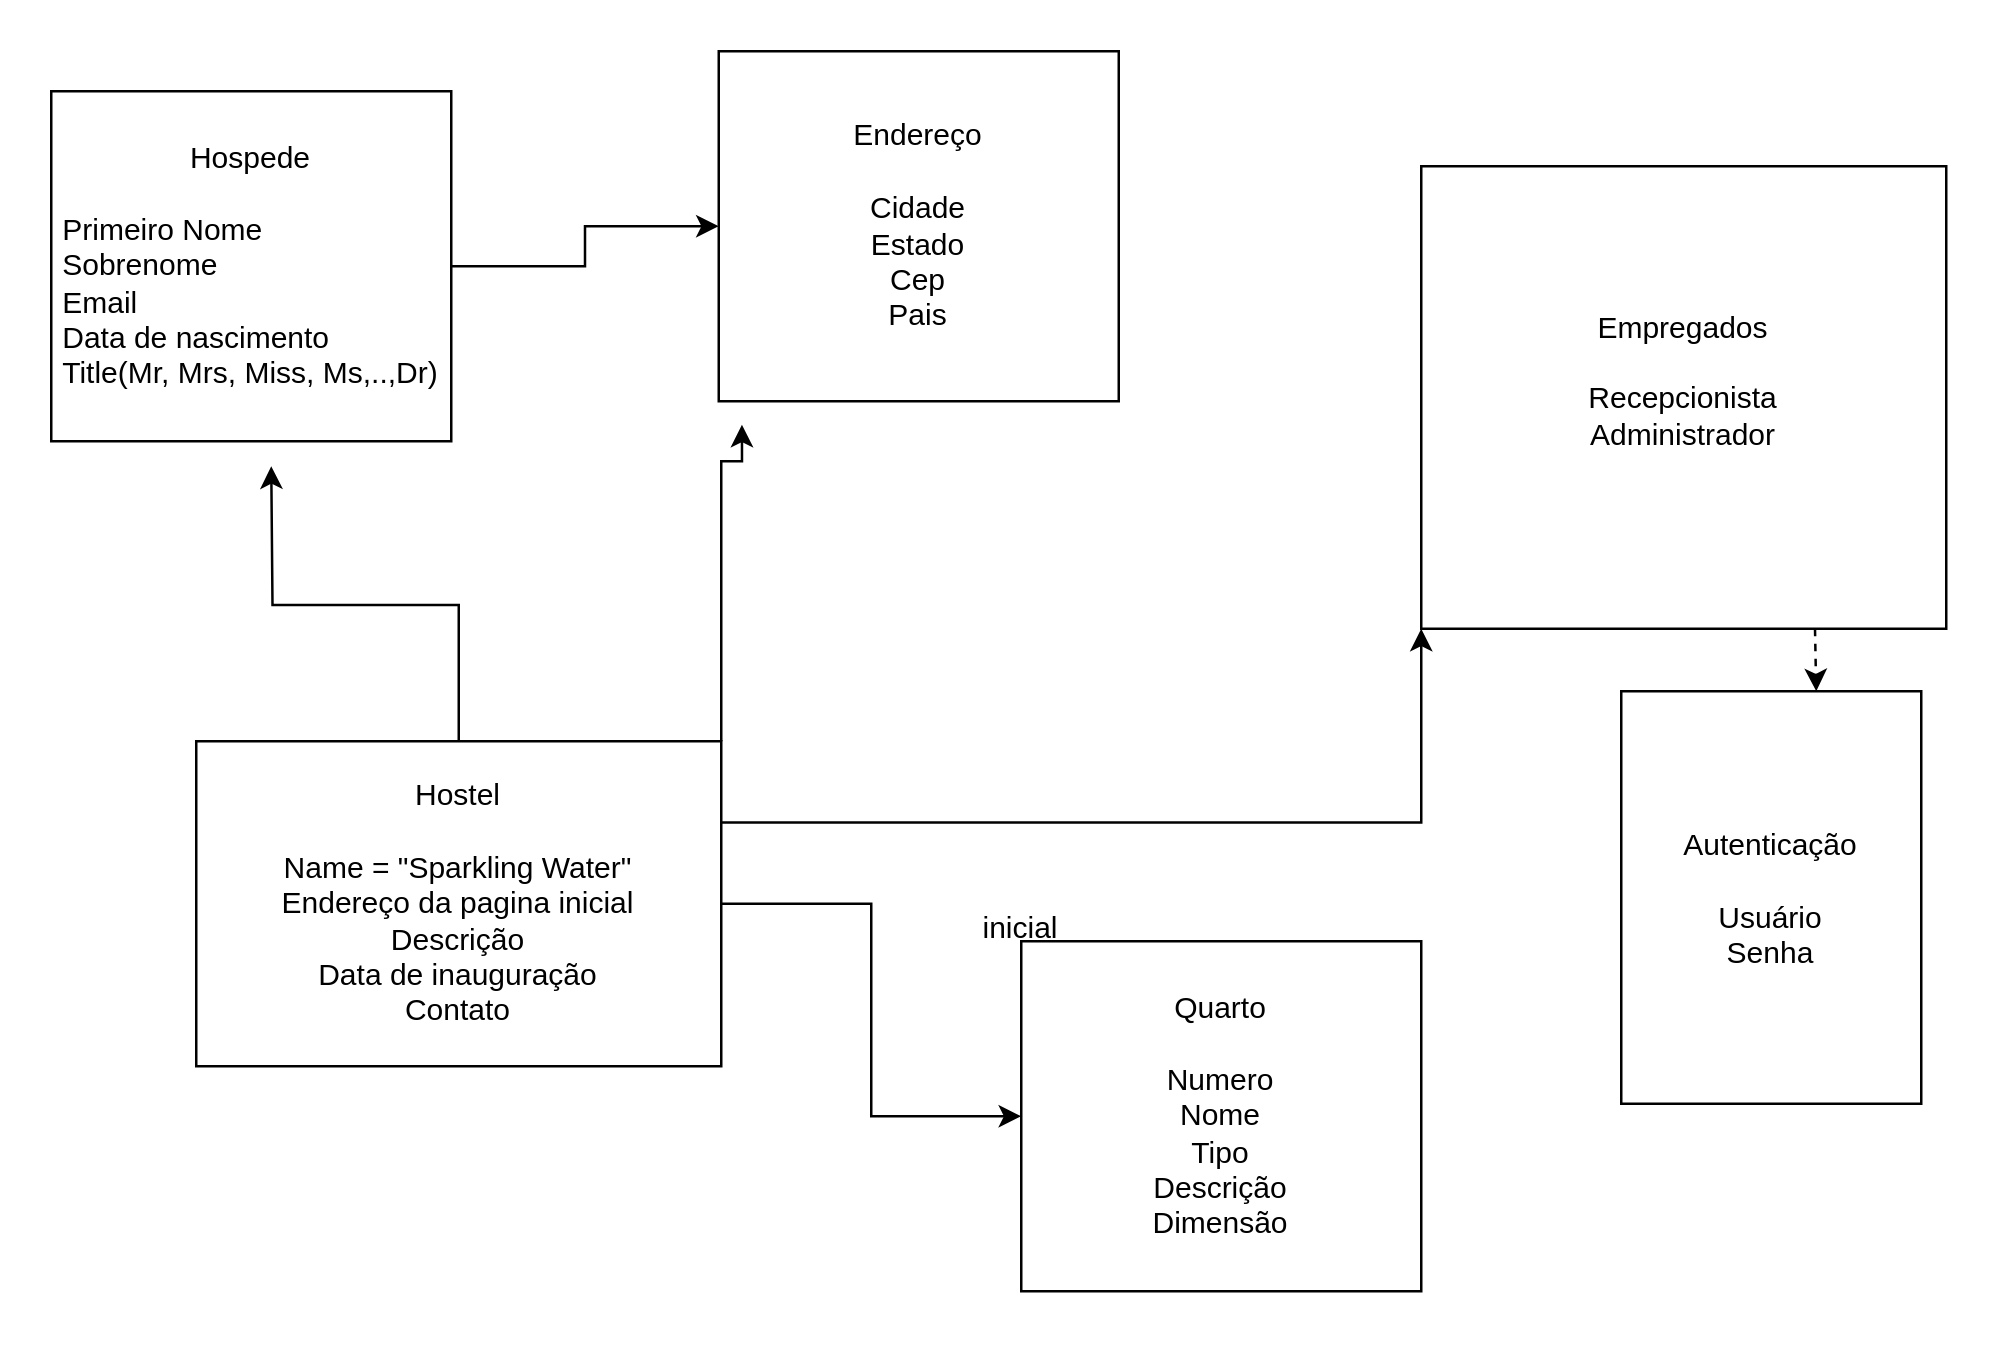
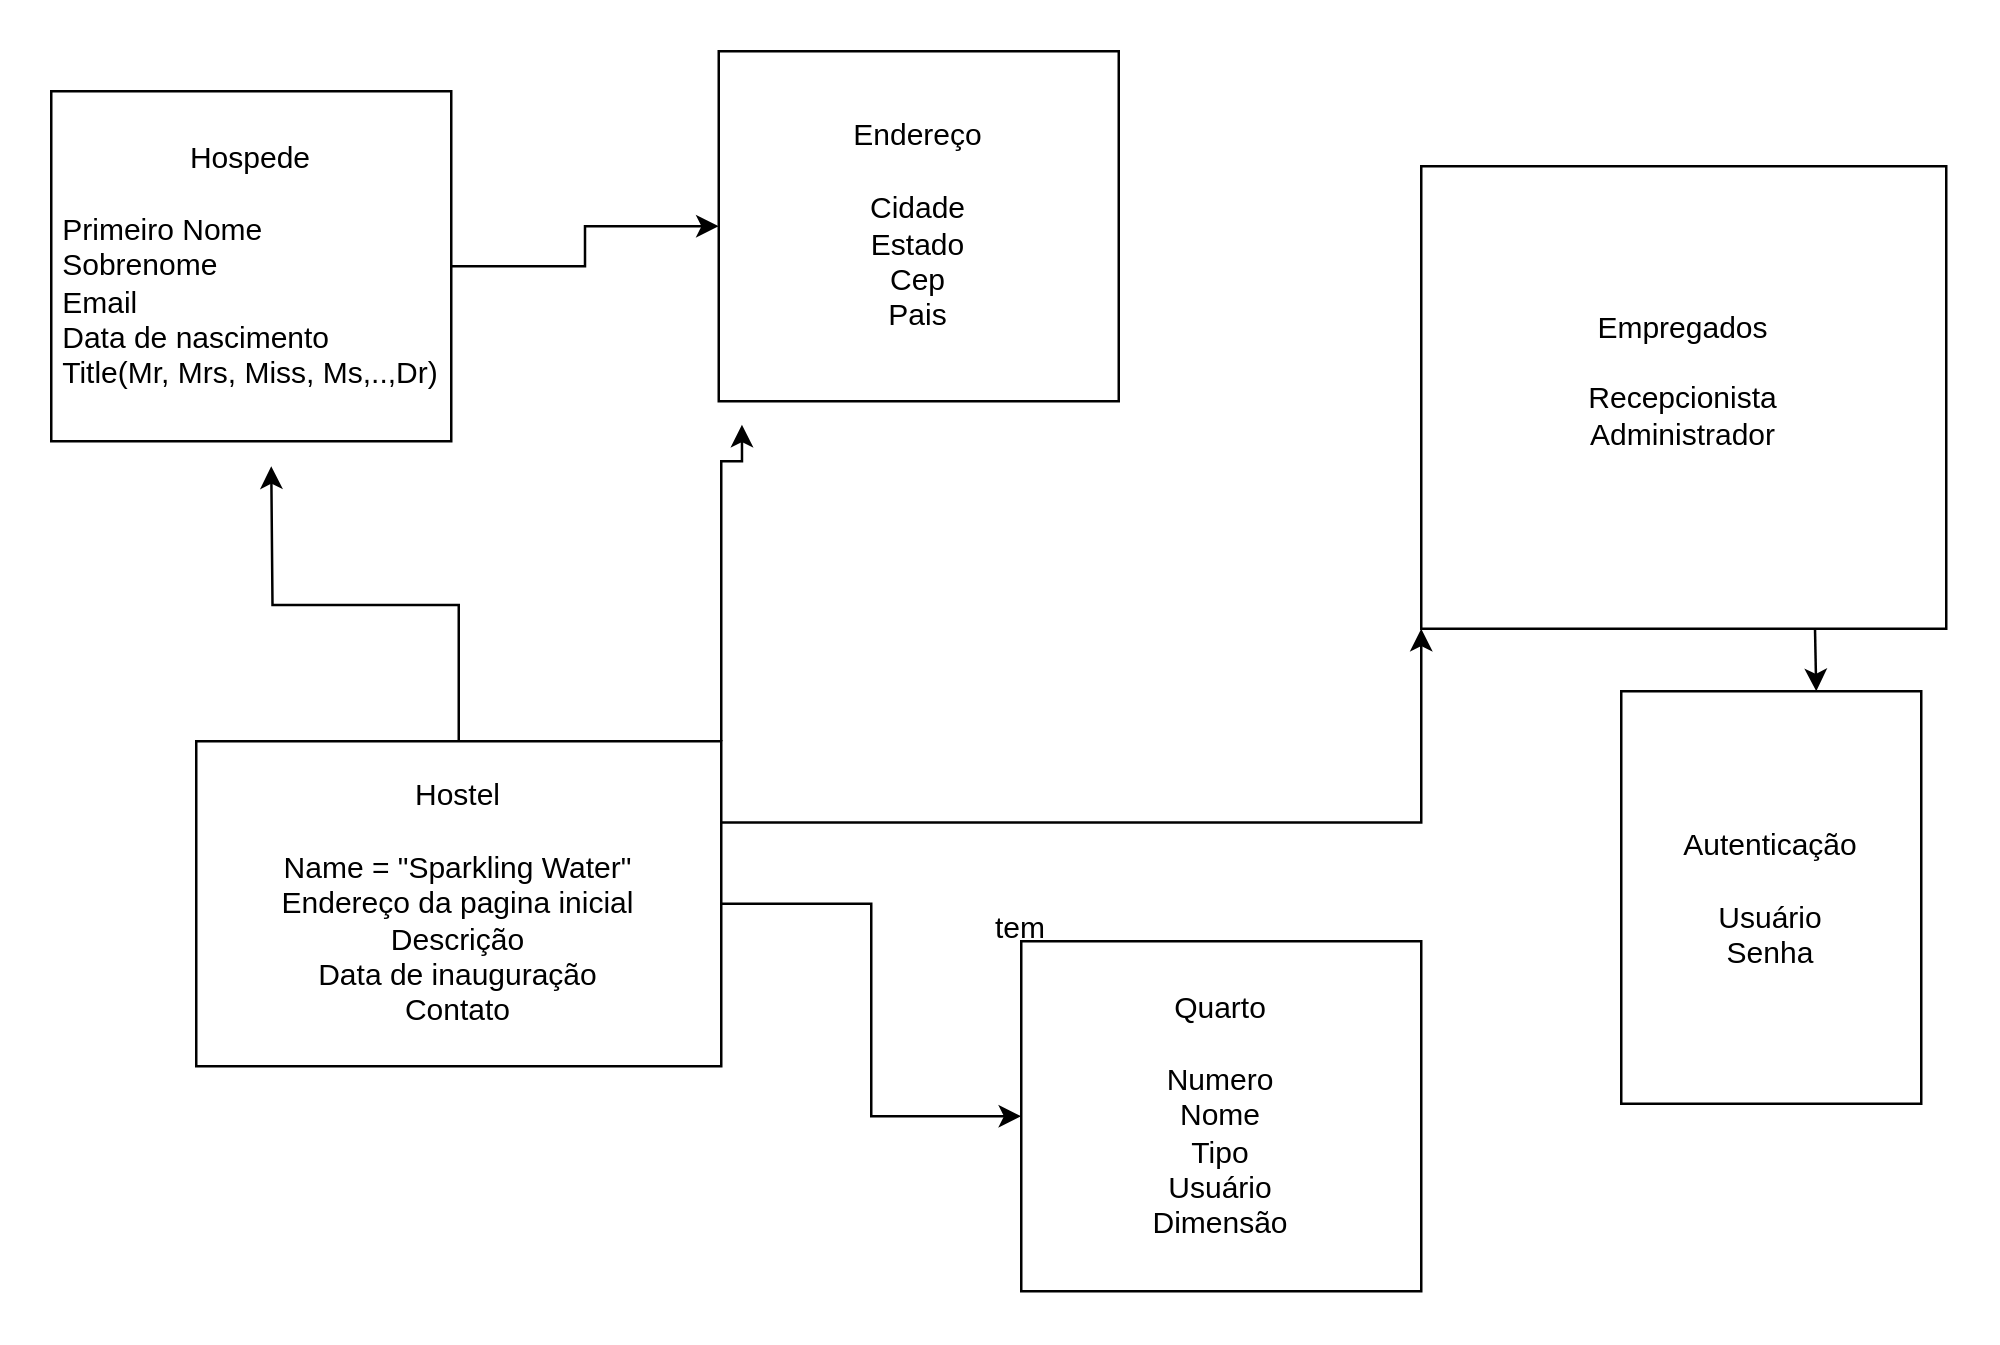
edge "Empregados Recepcionista Administrador" -> "Autenticação Usuário Senha": style dashed -> solid
node "inicial": label "inicial" -> "tem"
node "Quarto Numero Nome Tipo Descrição Dimensão": label "Quarto Numero Nome Tipo Descrição Dimensão" -> "Quarto Numero Nome Tipo Usuário Dimensão"
